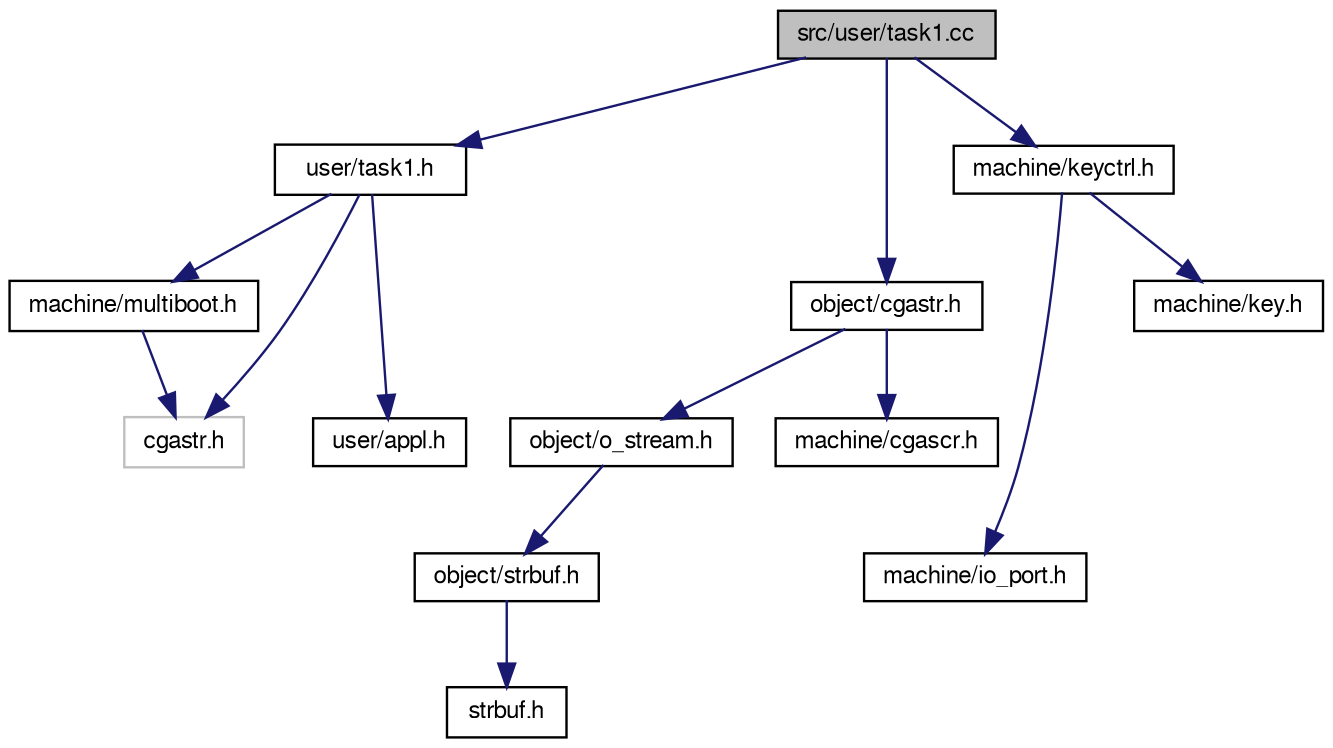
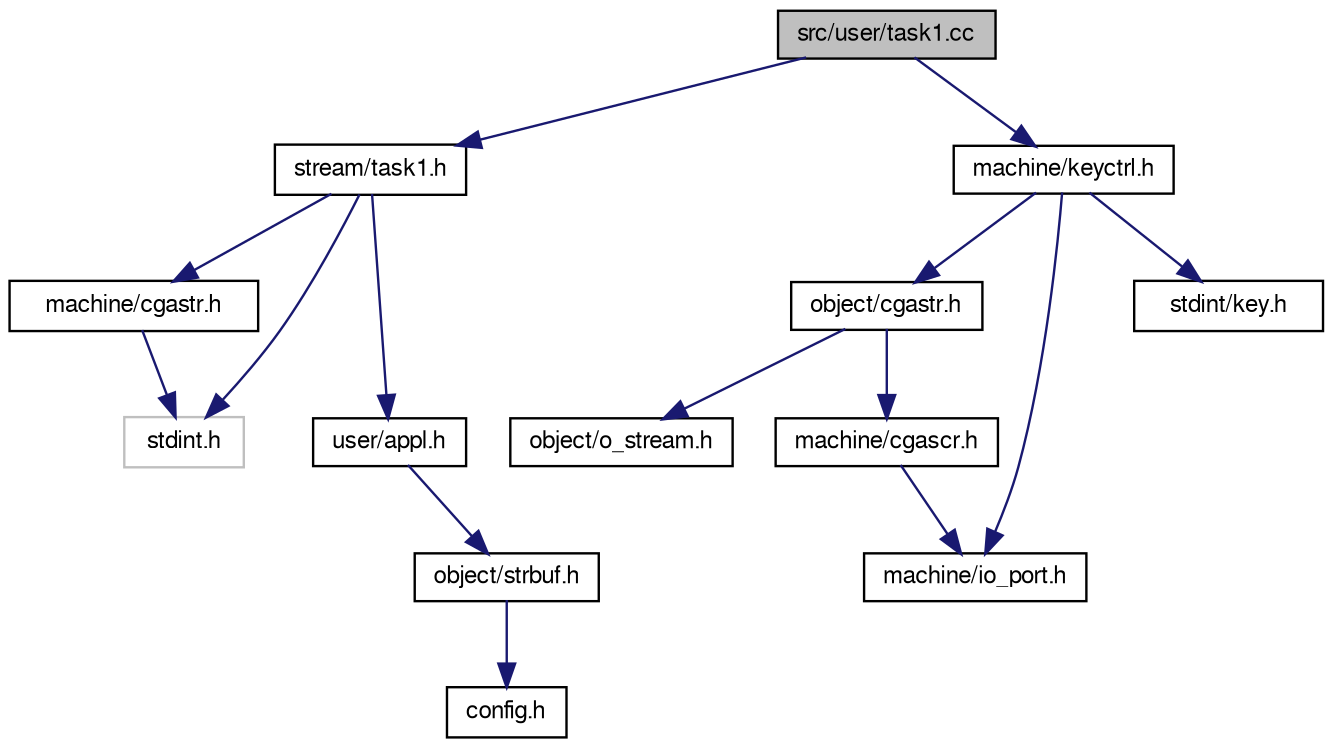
edge "src/user/task1.cc" -> "object/cgastr.h": now "machine/keyctrl.h" -> "object/cgastr.h"
node "user/task1.h": label "user/task1.h" -> "stream/task1.h"
node "machine/multiboot.h": label "machine/multiboot.h" -> "machine/cgastr.h"
node "machine/key.h": label "machine/key.h" -> "stdint/key.h"
node "cgastr.h": label "cgastr.h" -> "stdint.h"
edge "machine/cgascr.h" -> "machine/io_port.h": added
edge "object/o_stream.h" -> "object/strbuf.h": now "user/appl.h" -> "object/strbuf.h"
node "strbuf.h": label "strbuf.h" -> "config.h"
